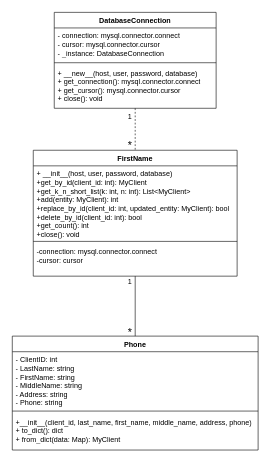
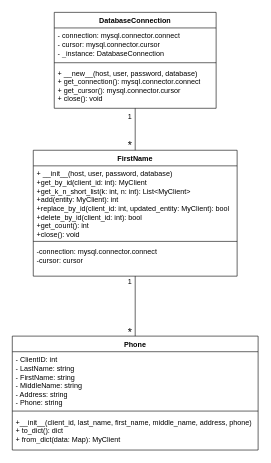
edge "DatabaseConnection" -- "FirstName": style dashed -> solid
